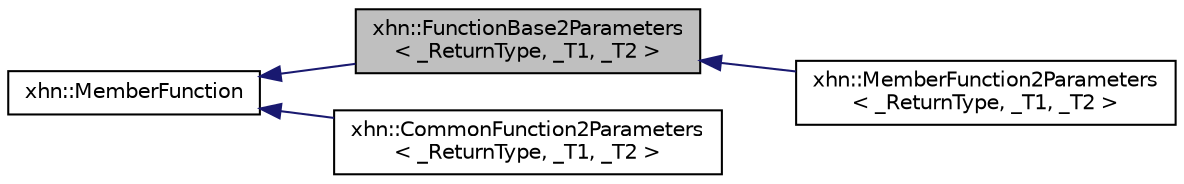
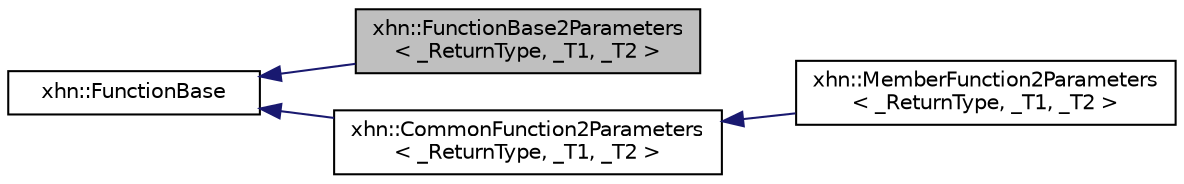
edge "xhn::MemberFunction2Parameters < _ReturnType, _T1, _T2 >" -> "xhn::FunctionBase2Parameters < _ReturnType, _T1, _T2 >": now "xhn::MemberFunction2Parameters < _ReturnType, _T1, _T2 >" -> "xhn::CommonFunction2Parameters < _ReturnType, _T1, _T2 >"
node "xhn::MemberFunction": label "xhn::MemberFunction" -> "xhn::FunctionBase"
